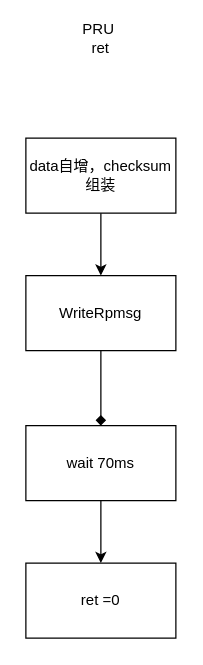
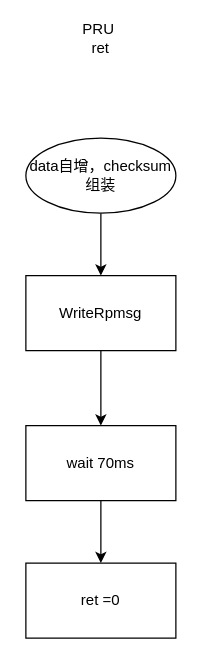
node "data自增，checksum组装": shape rectangle -> ellipse
edge "WriteRpmsg" -> "wait 70ms": arrowhead diamond -> classic
